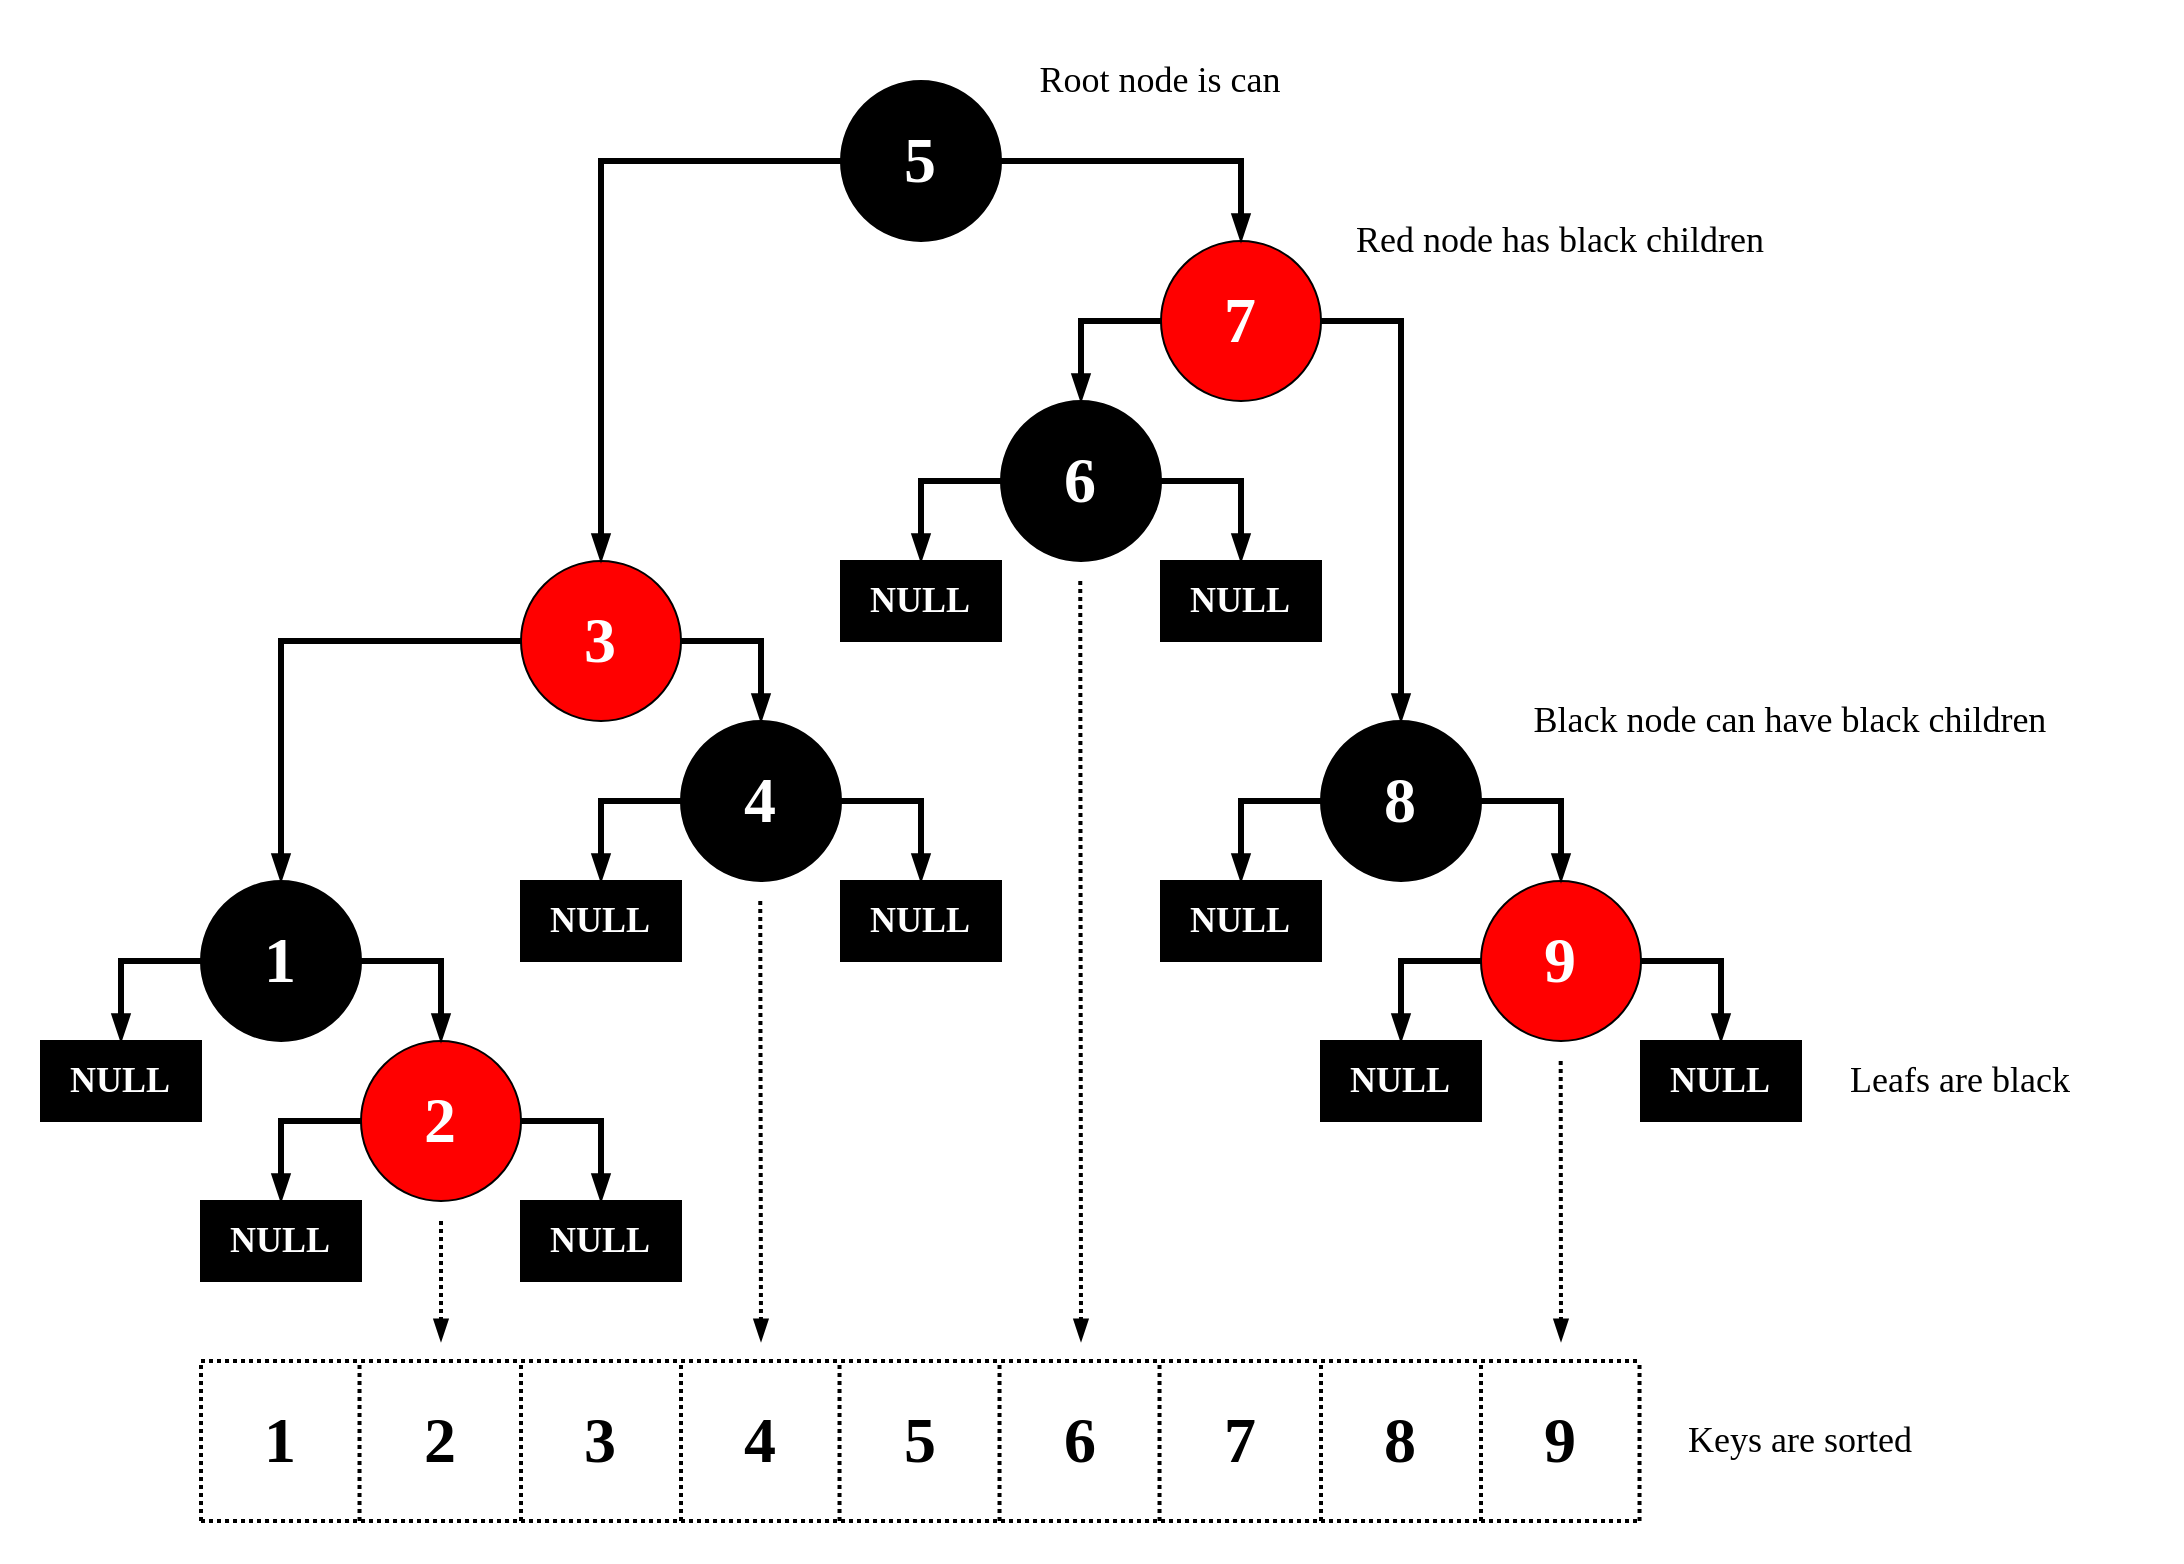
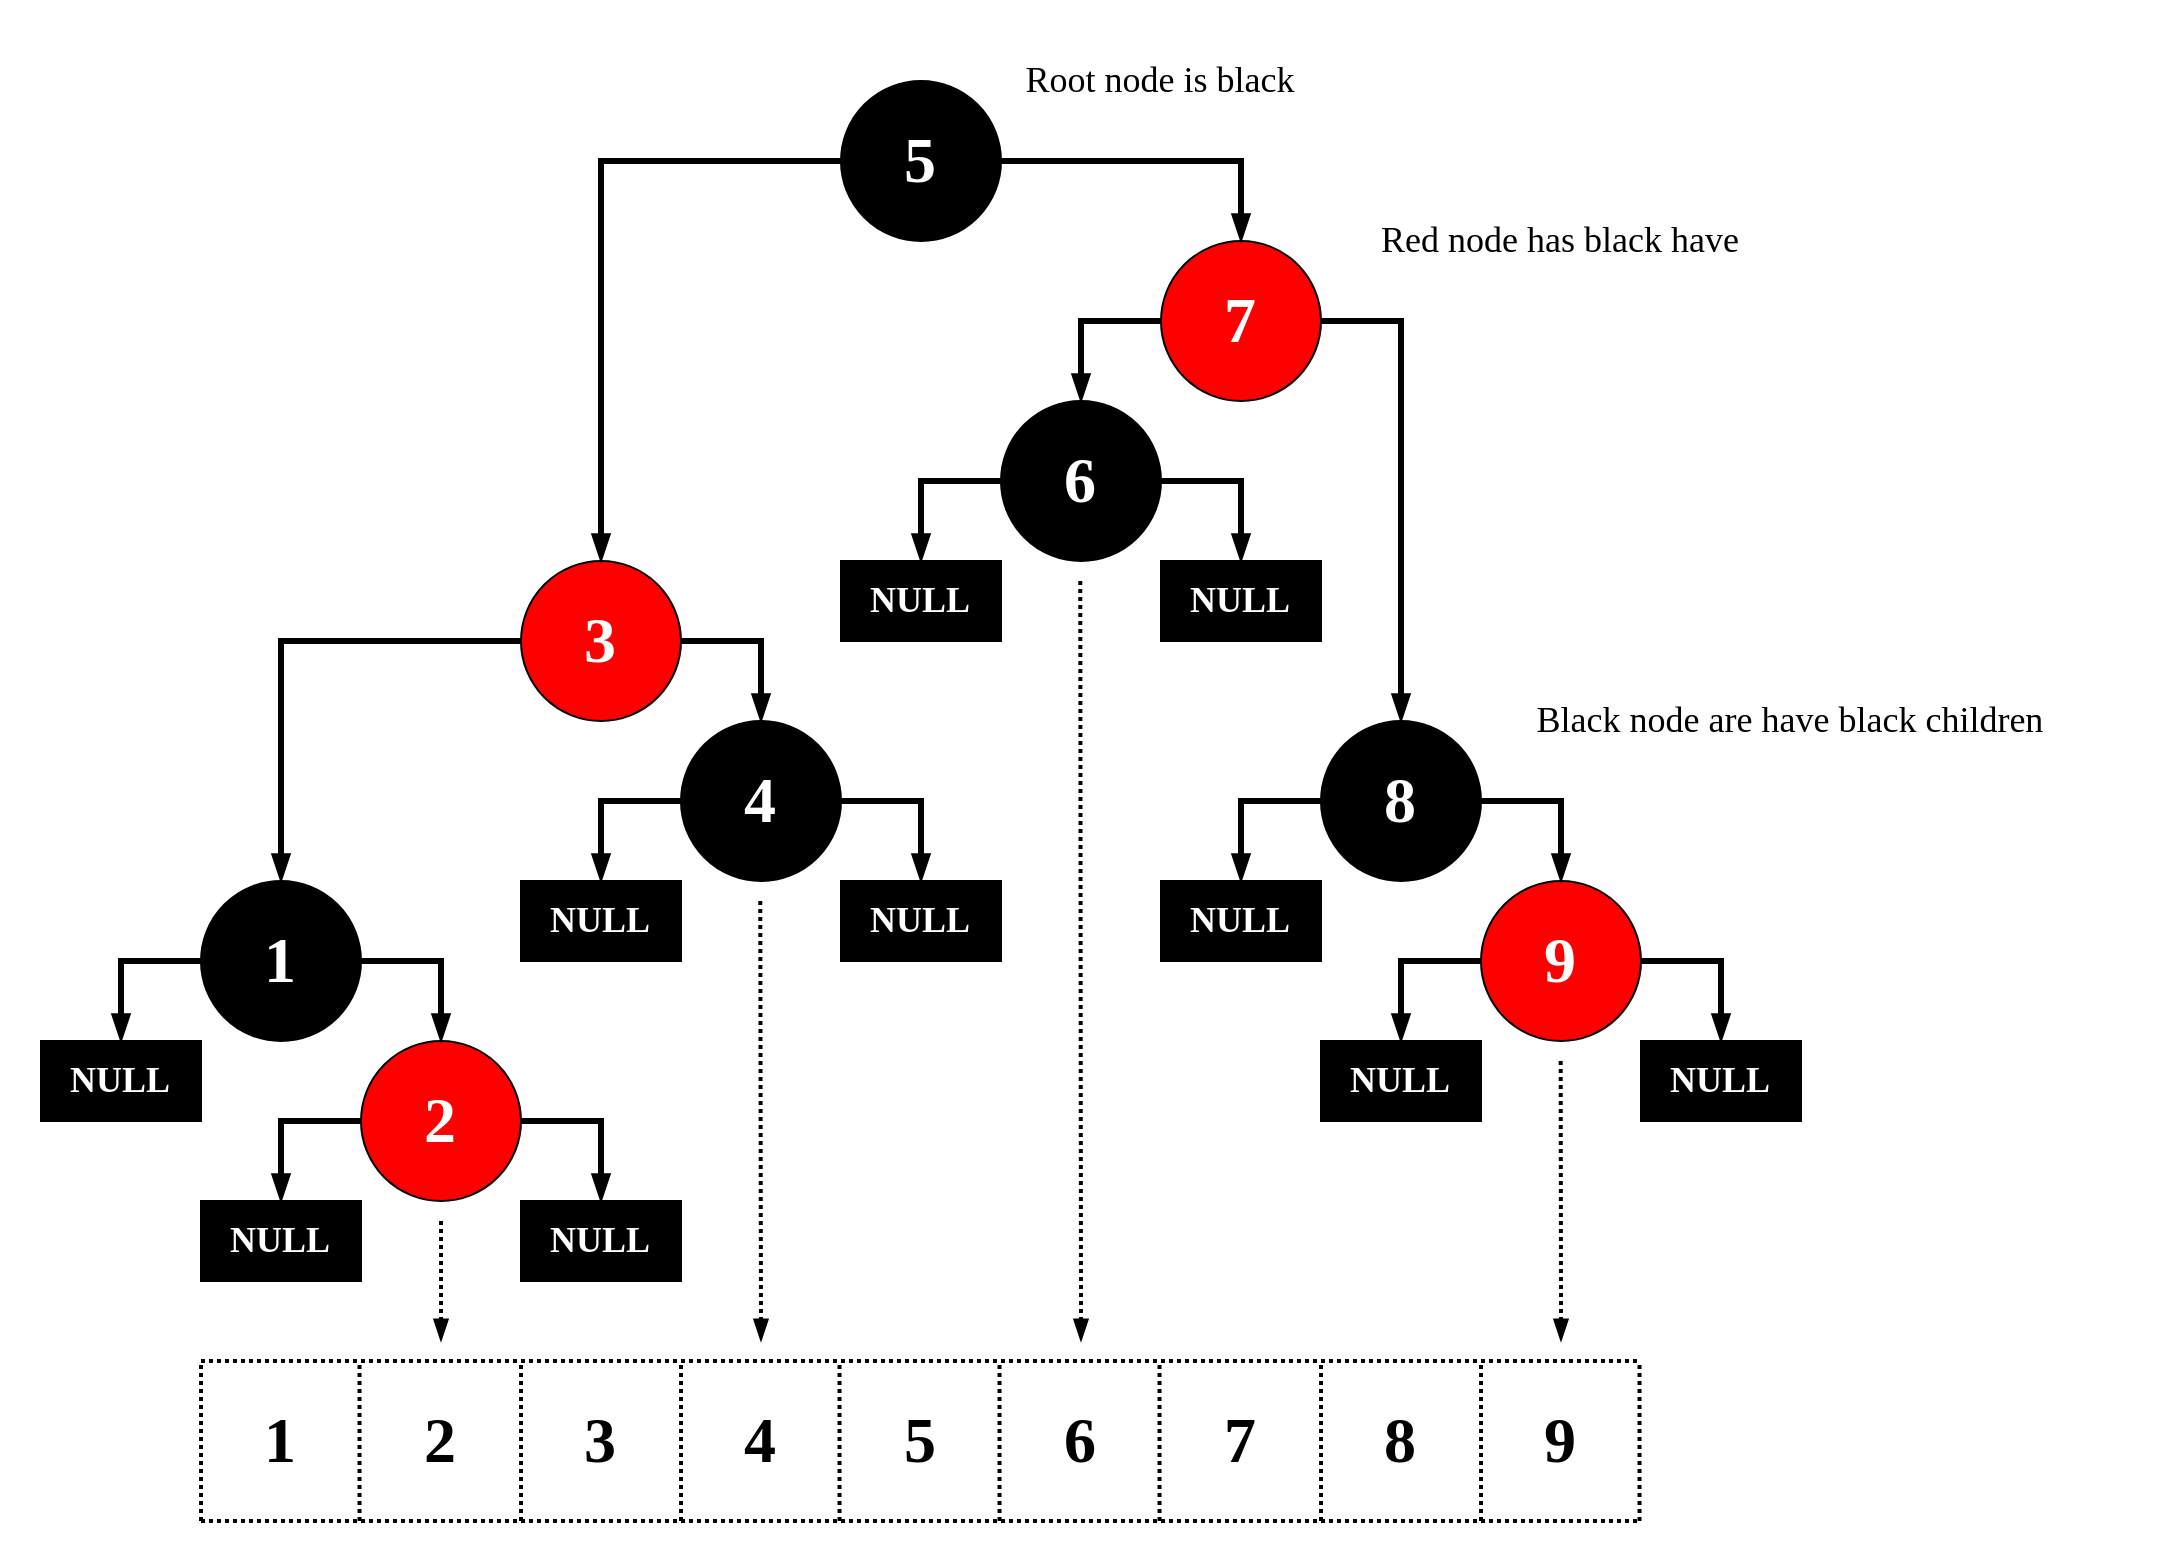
node "Root node is can": label "Root node is can" -> "Root node is black"
node "Red node has black children": label "Red node has black children" -> "Red node has black have"
node "Black node can have black children": label "Black node can have black children" -> "Black node are have black children"
node "Leafs are black": removed
node "Keys are sorted": removed
